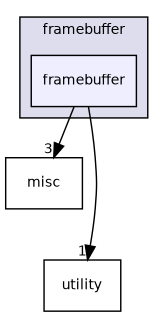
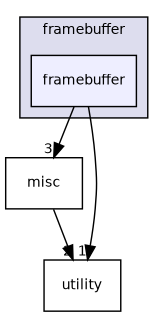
edge "misc" -> "utility": added
